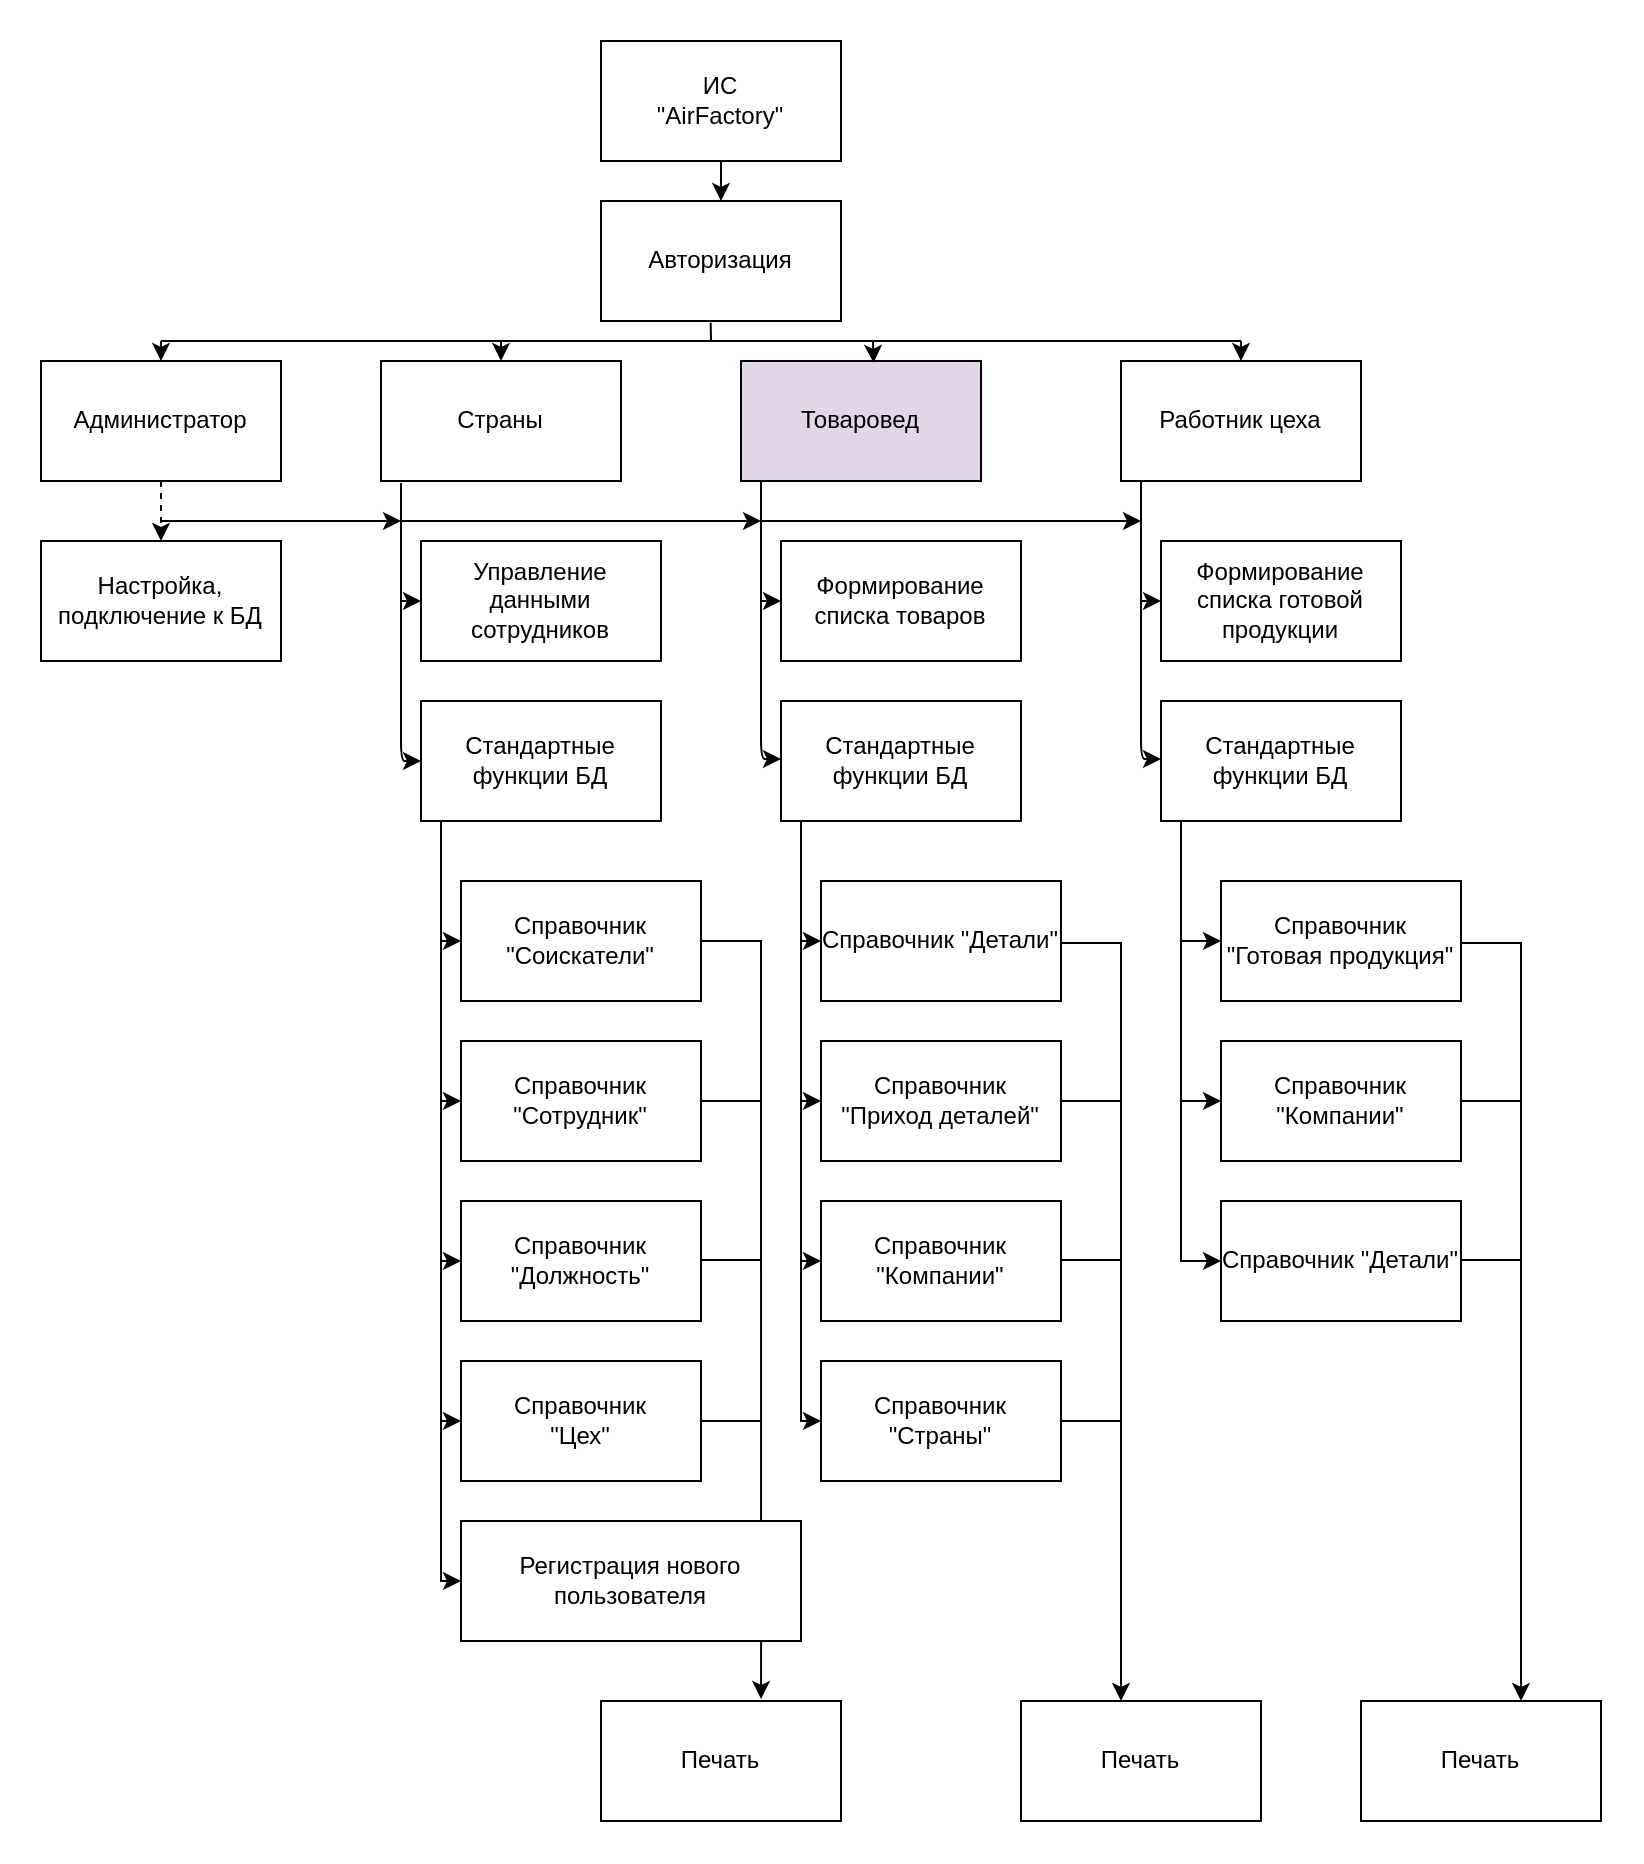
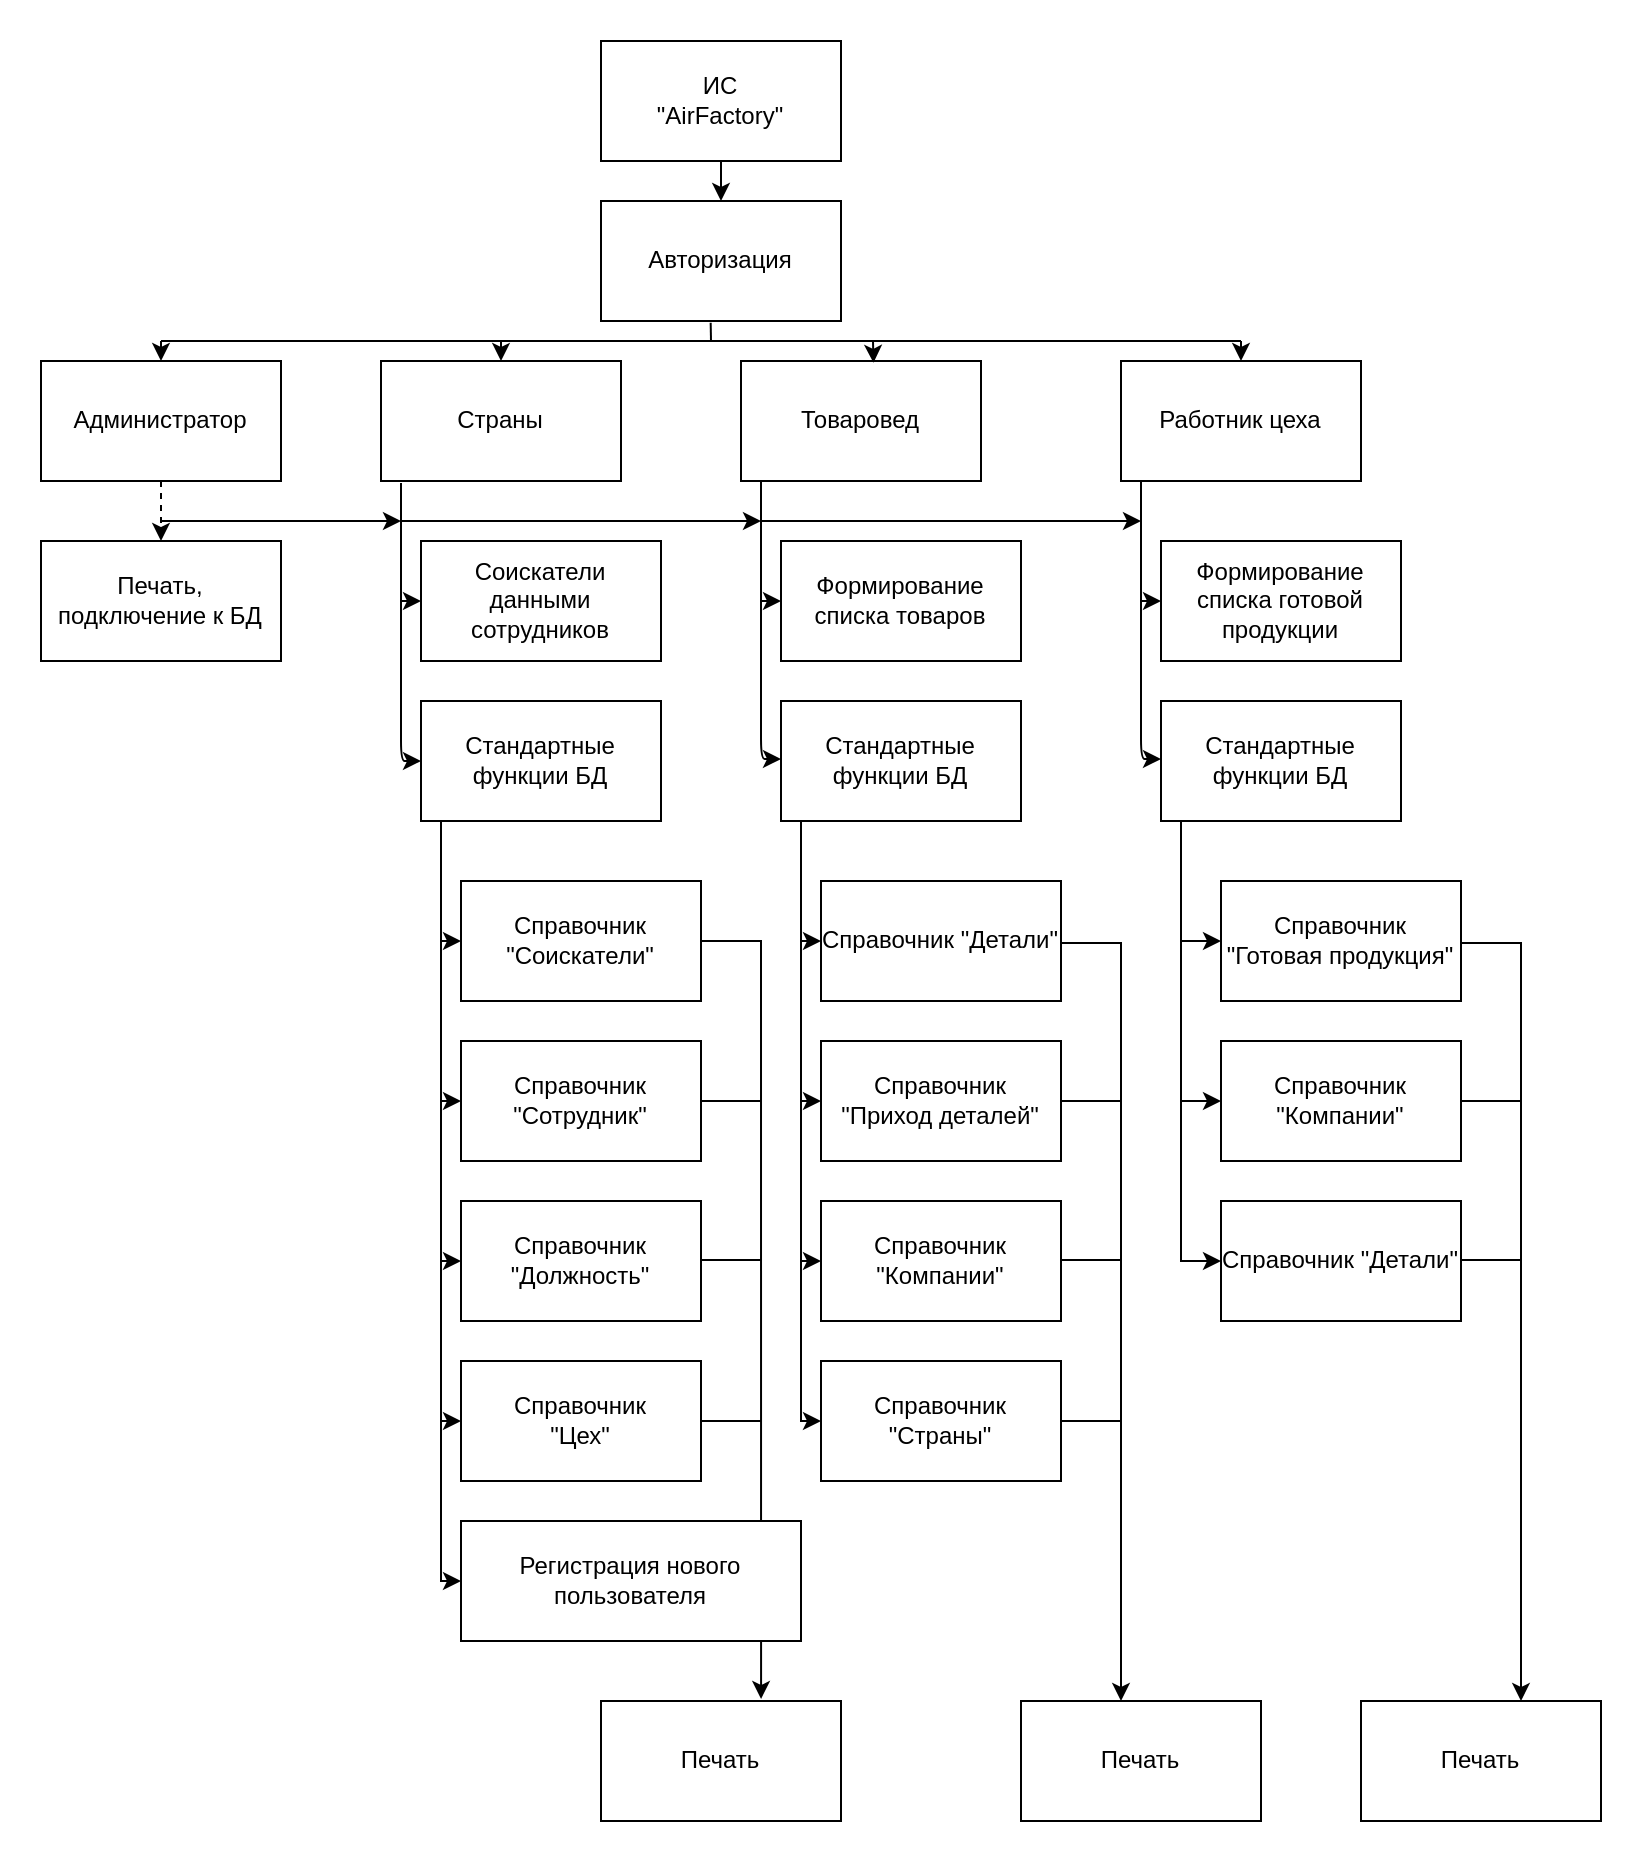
node "Товаровед": fillcolor #e1d5e7 -> #ffffff
node "Настройка, подключение к БД": label "Настройка, подключение к БД" -> "Печать, подключение к БД"
node "Управление данными сотрудников": label "Управление данными сотрудников" -> "Соискатели данными сотрудников"
